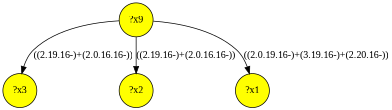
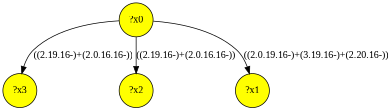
node "?x9": label "?x9" -> "?x0"
